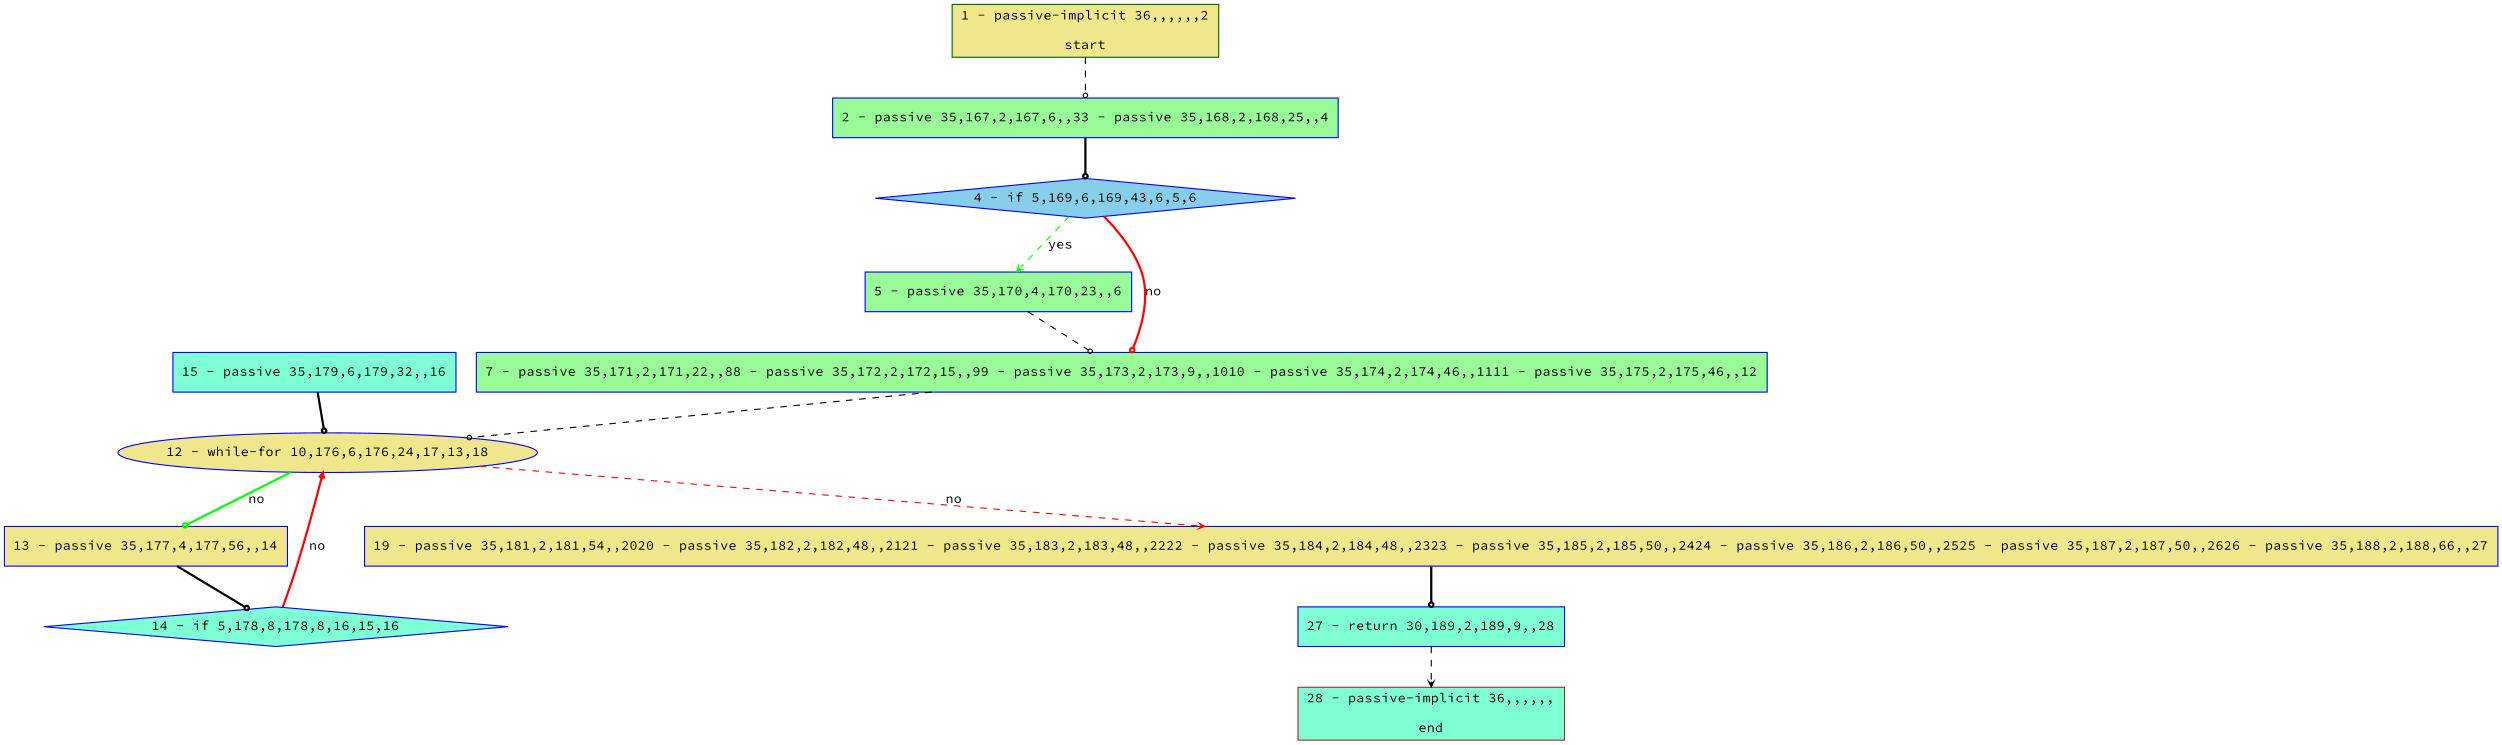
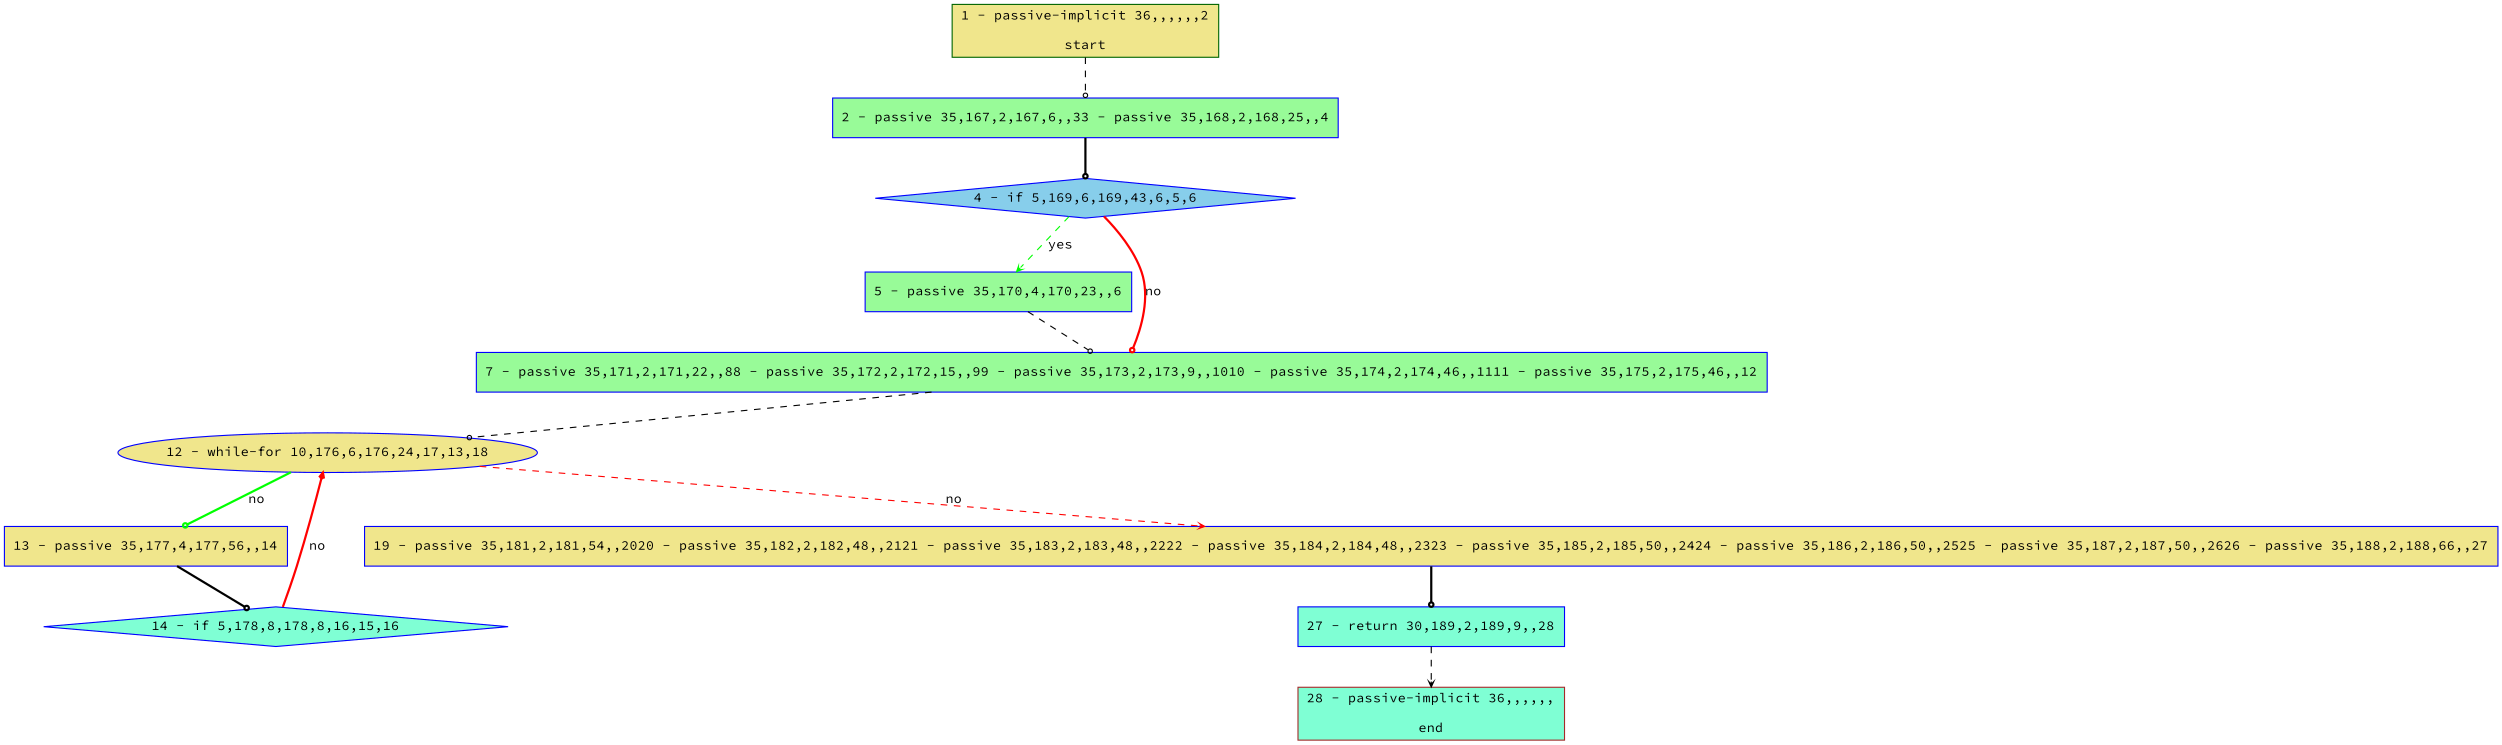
node "15 - passive 35,179,6,179,32,,16": removed
